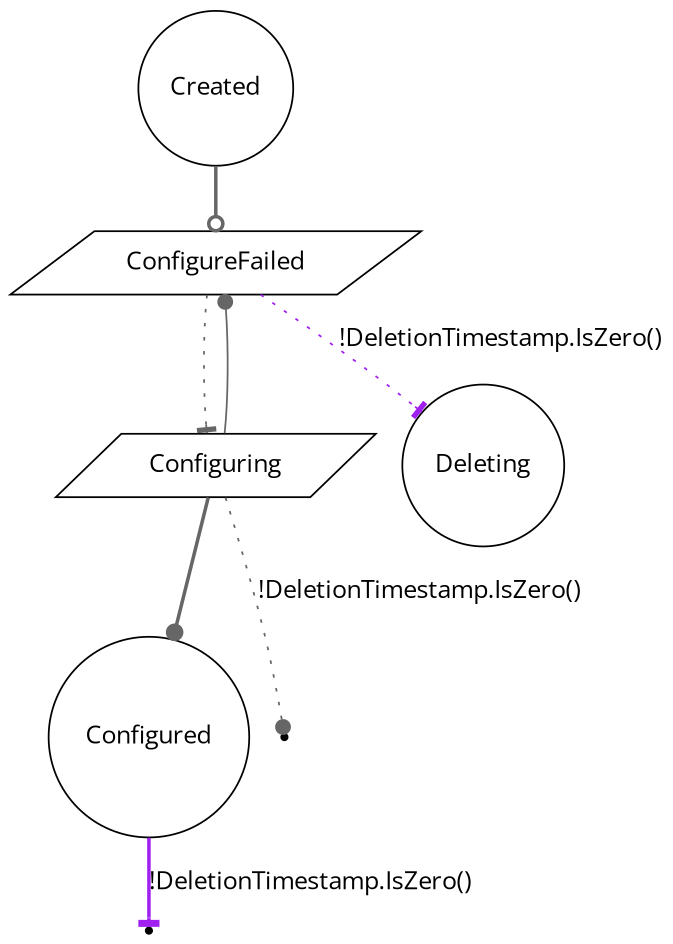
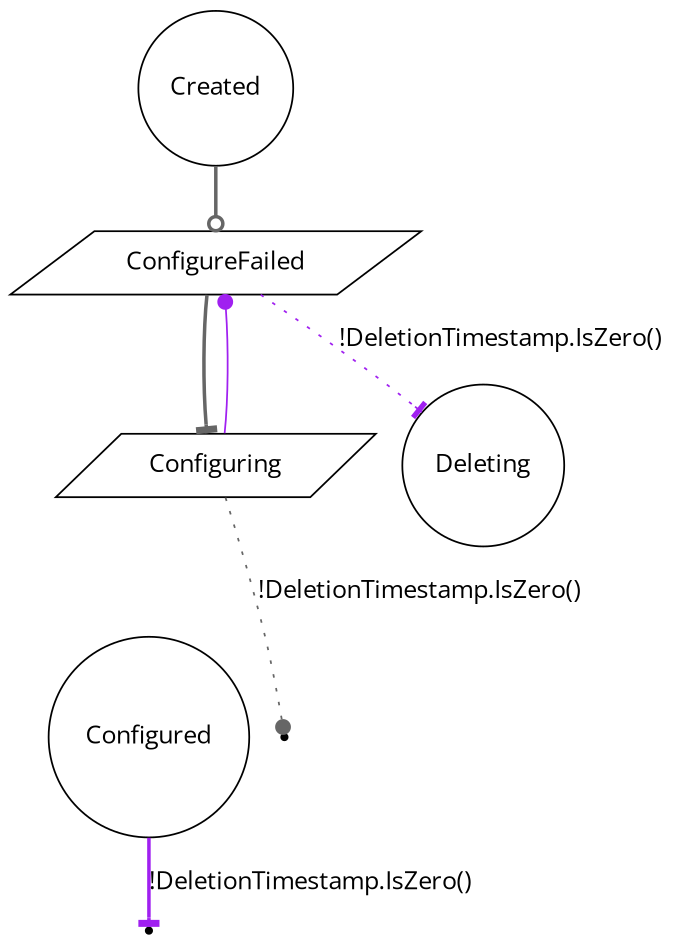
edge "ConfigureFailed" -> "Configuring": style dotted -> bold
edge "Configuring" -> "ConfigureFailed": color gray40 -> purple
edge "Configuring" -> "Configured": removed
